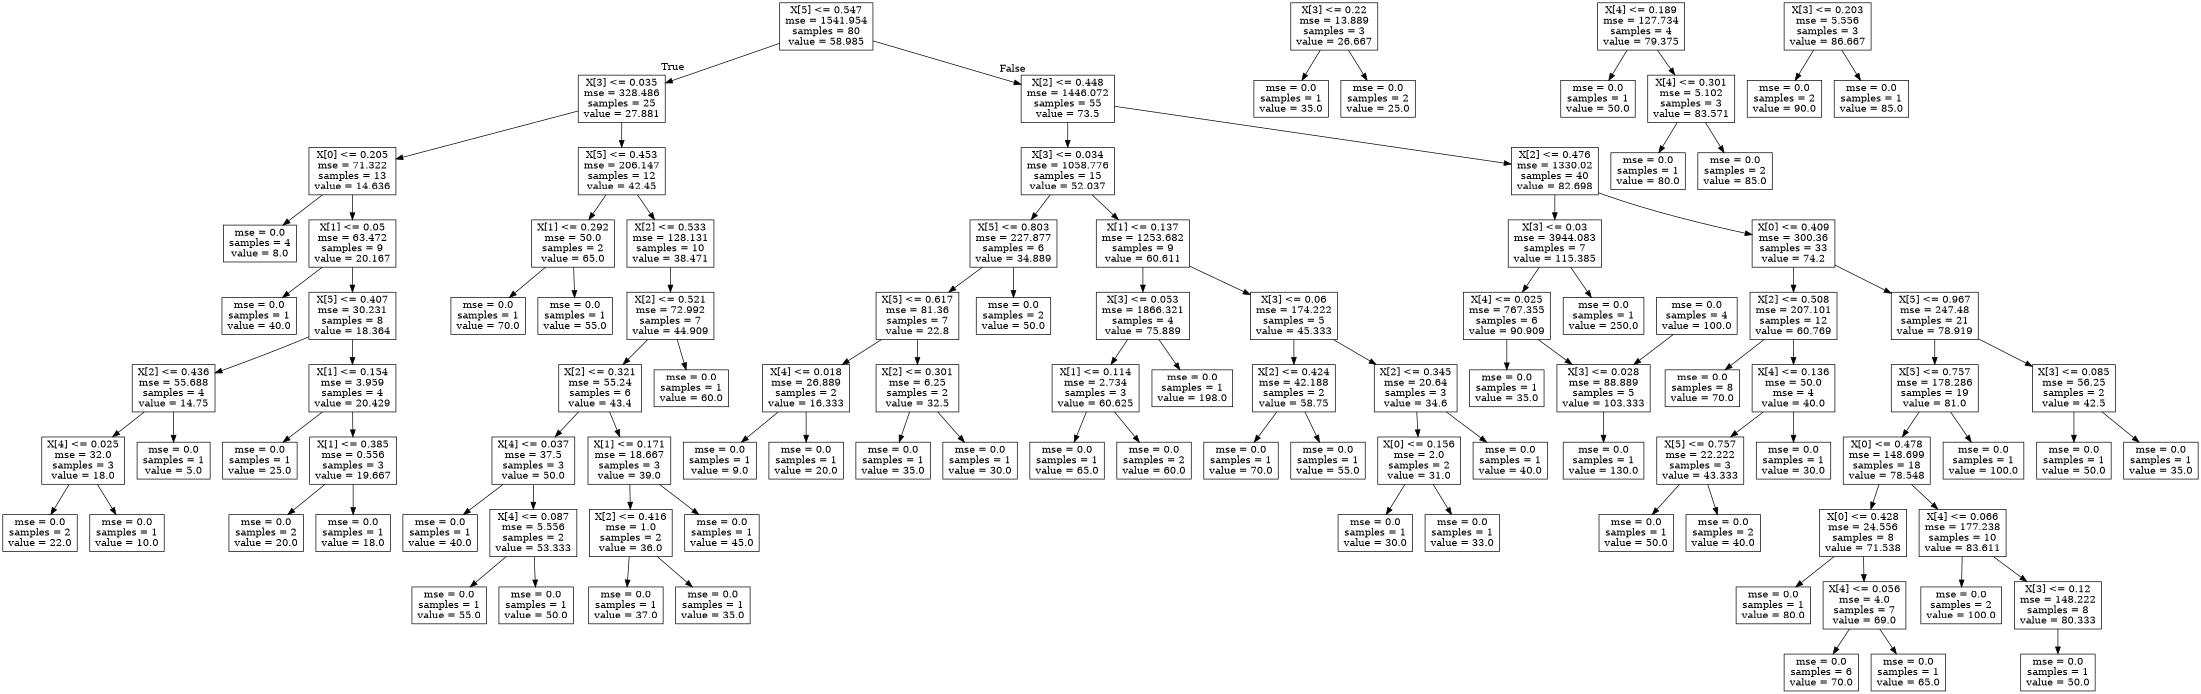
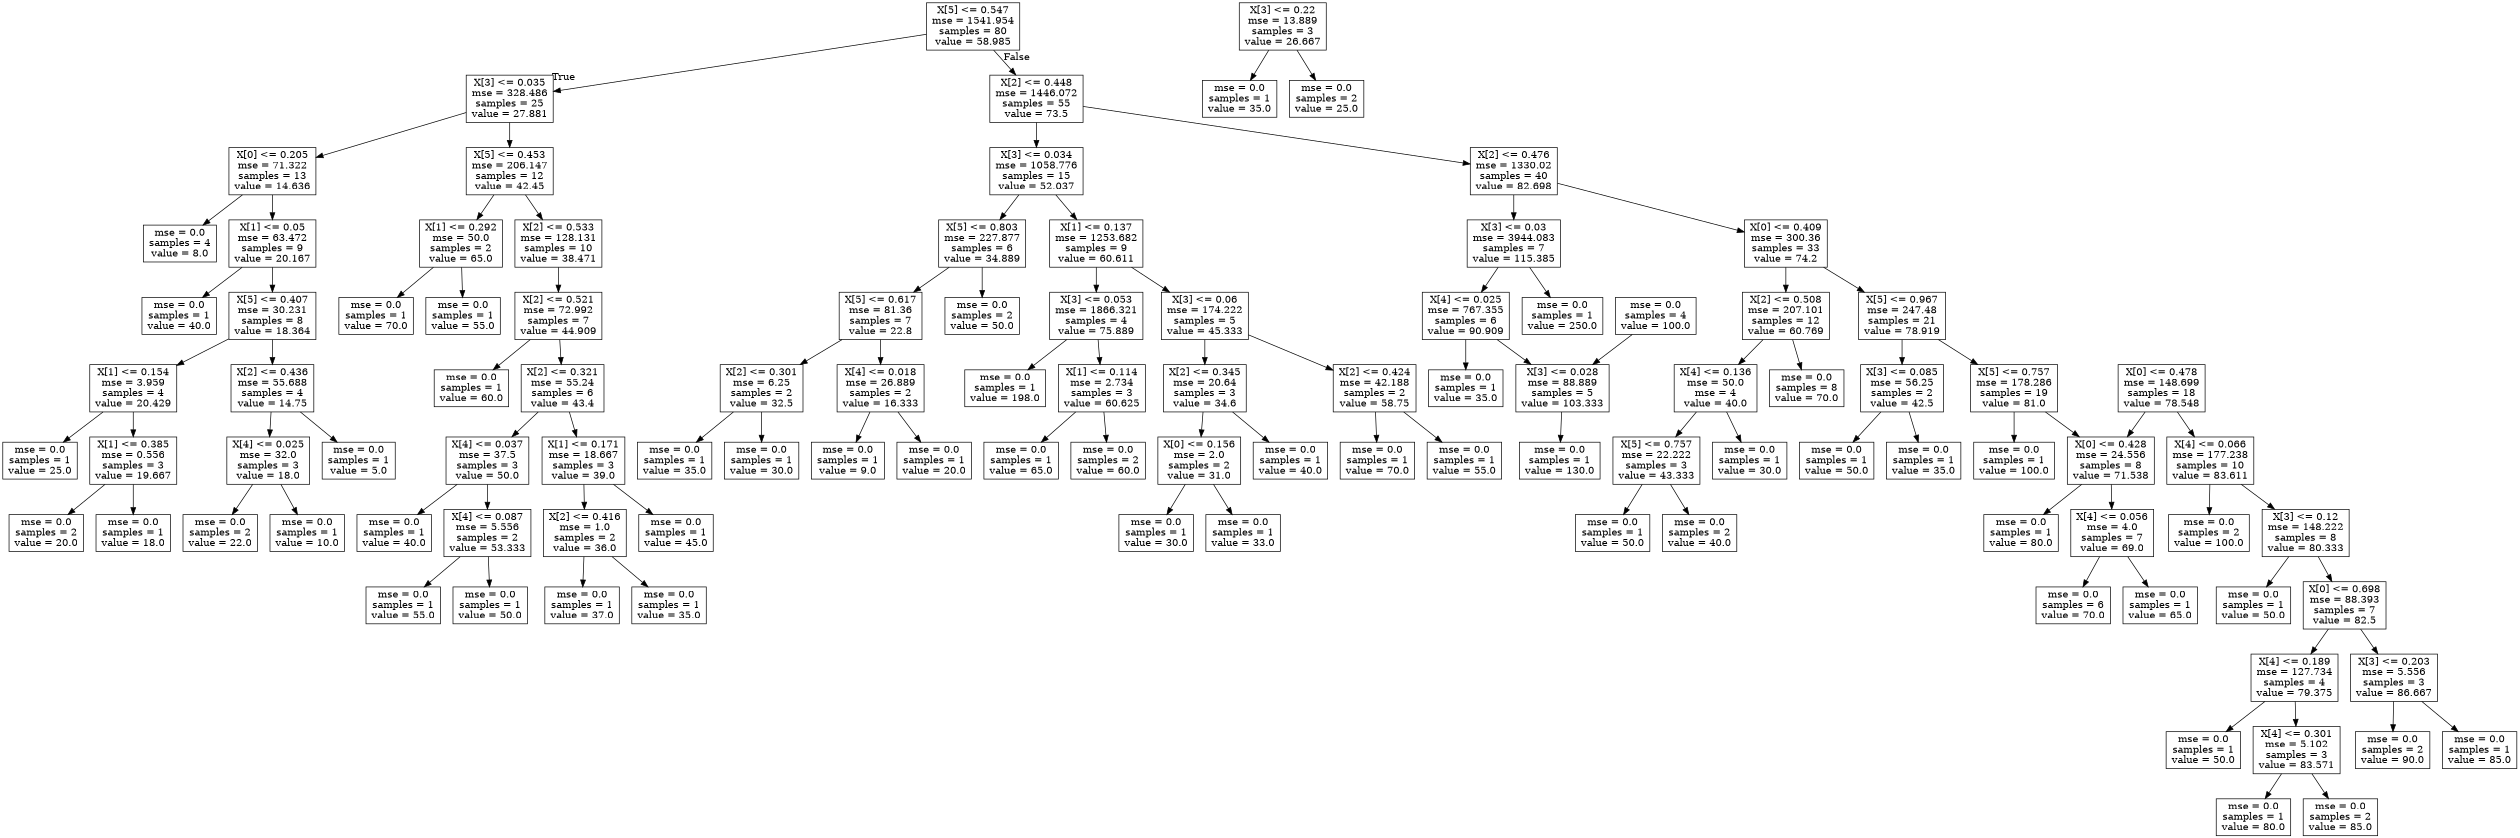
edge "X[5] <= 0.757 mse = 178.286 samples = 19 value = 81.0" -> "X[0] <= 0.478 mse = 148.699 samples = 18 value = 78.548": now "X[5] <= 0.757 mse = 178.286 samples = 19 value = 81.0" -> "X[0] <= 0.428 mse = 24.556 samples = 8 value = 71.538"
node "X[0] <= 0.698 mse = 88.393 samples = 7 value = 82.5": added
